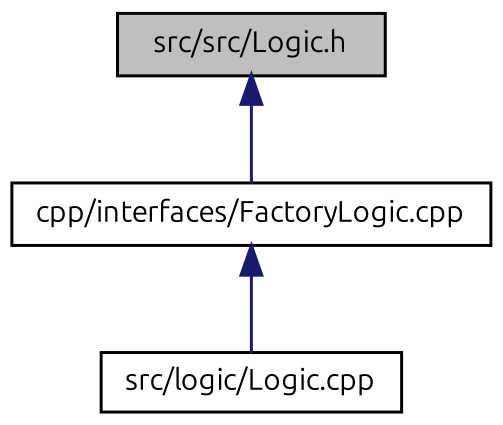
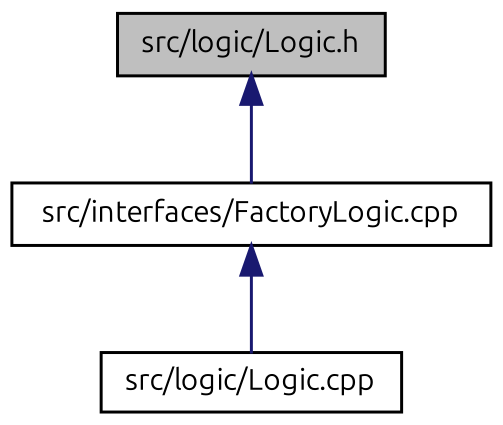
node "src/src/Logic.h": label "src/src/Logic.h" -> "src/logic/Logic.h"
node "cpp/interfaces/FactoryLogic.cpp": label "cpp/interfaces/FactoryLogic.cpp" -> "src/interfaces/FactoryLogic.cpp"
